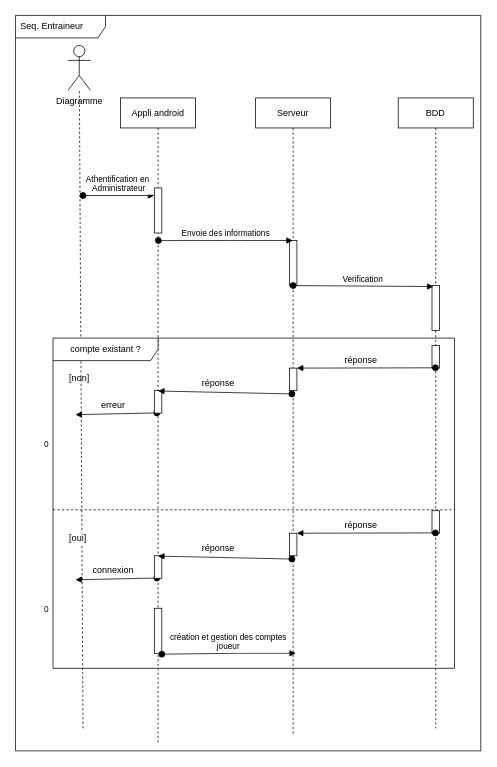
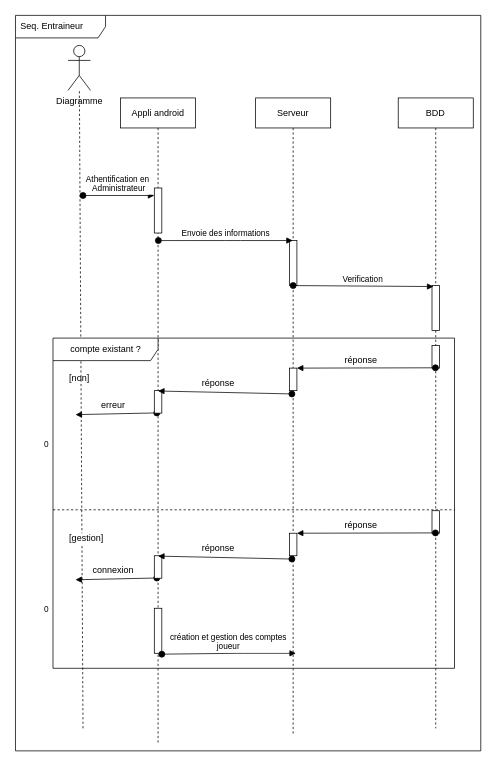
node "[oui]": label "[oui]" -> "[gestion]"
